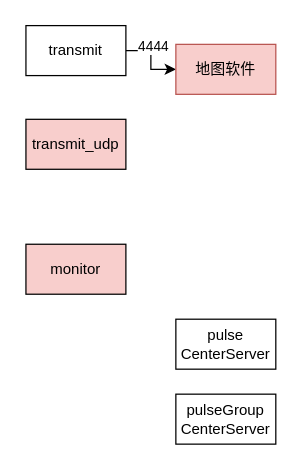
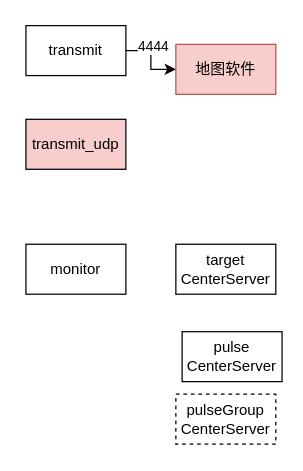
node "monitor": fillcolor #f8cecc -> #ffffff
node "target CenterServer": added
node "pulse CenterServer": moved (226, 344) -> (232, 357)
node "pulseGroup CenterServer": style solid -> dashed
